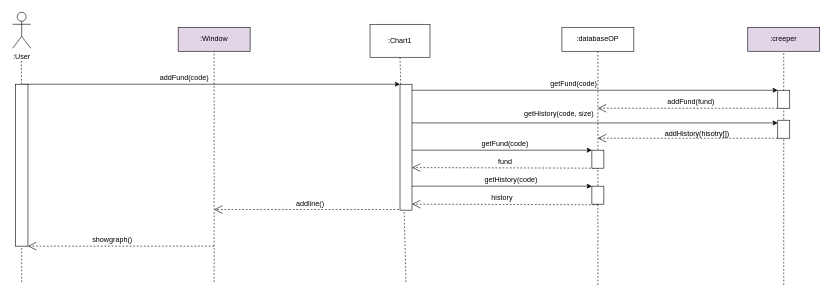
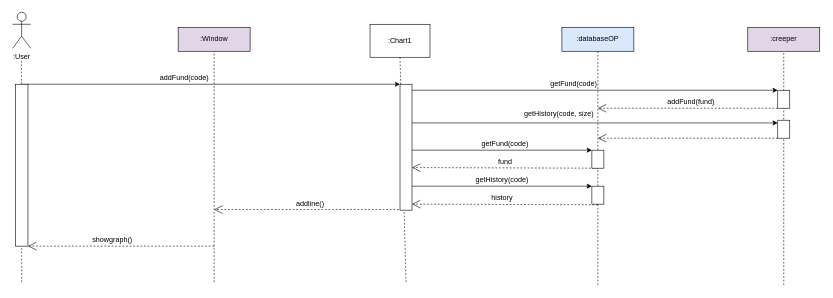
node ":databaseOP": fillcolor #ffffff -> #dae8fc
node "addHistory(hisotry[])": removed
node "getHistory(code)": moved (511, 180) -> (502, 180)
